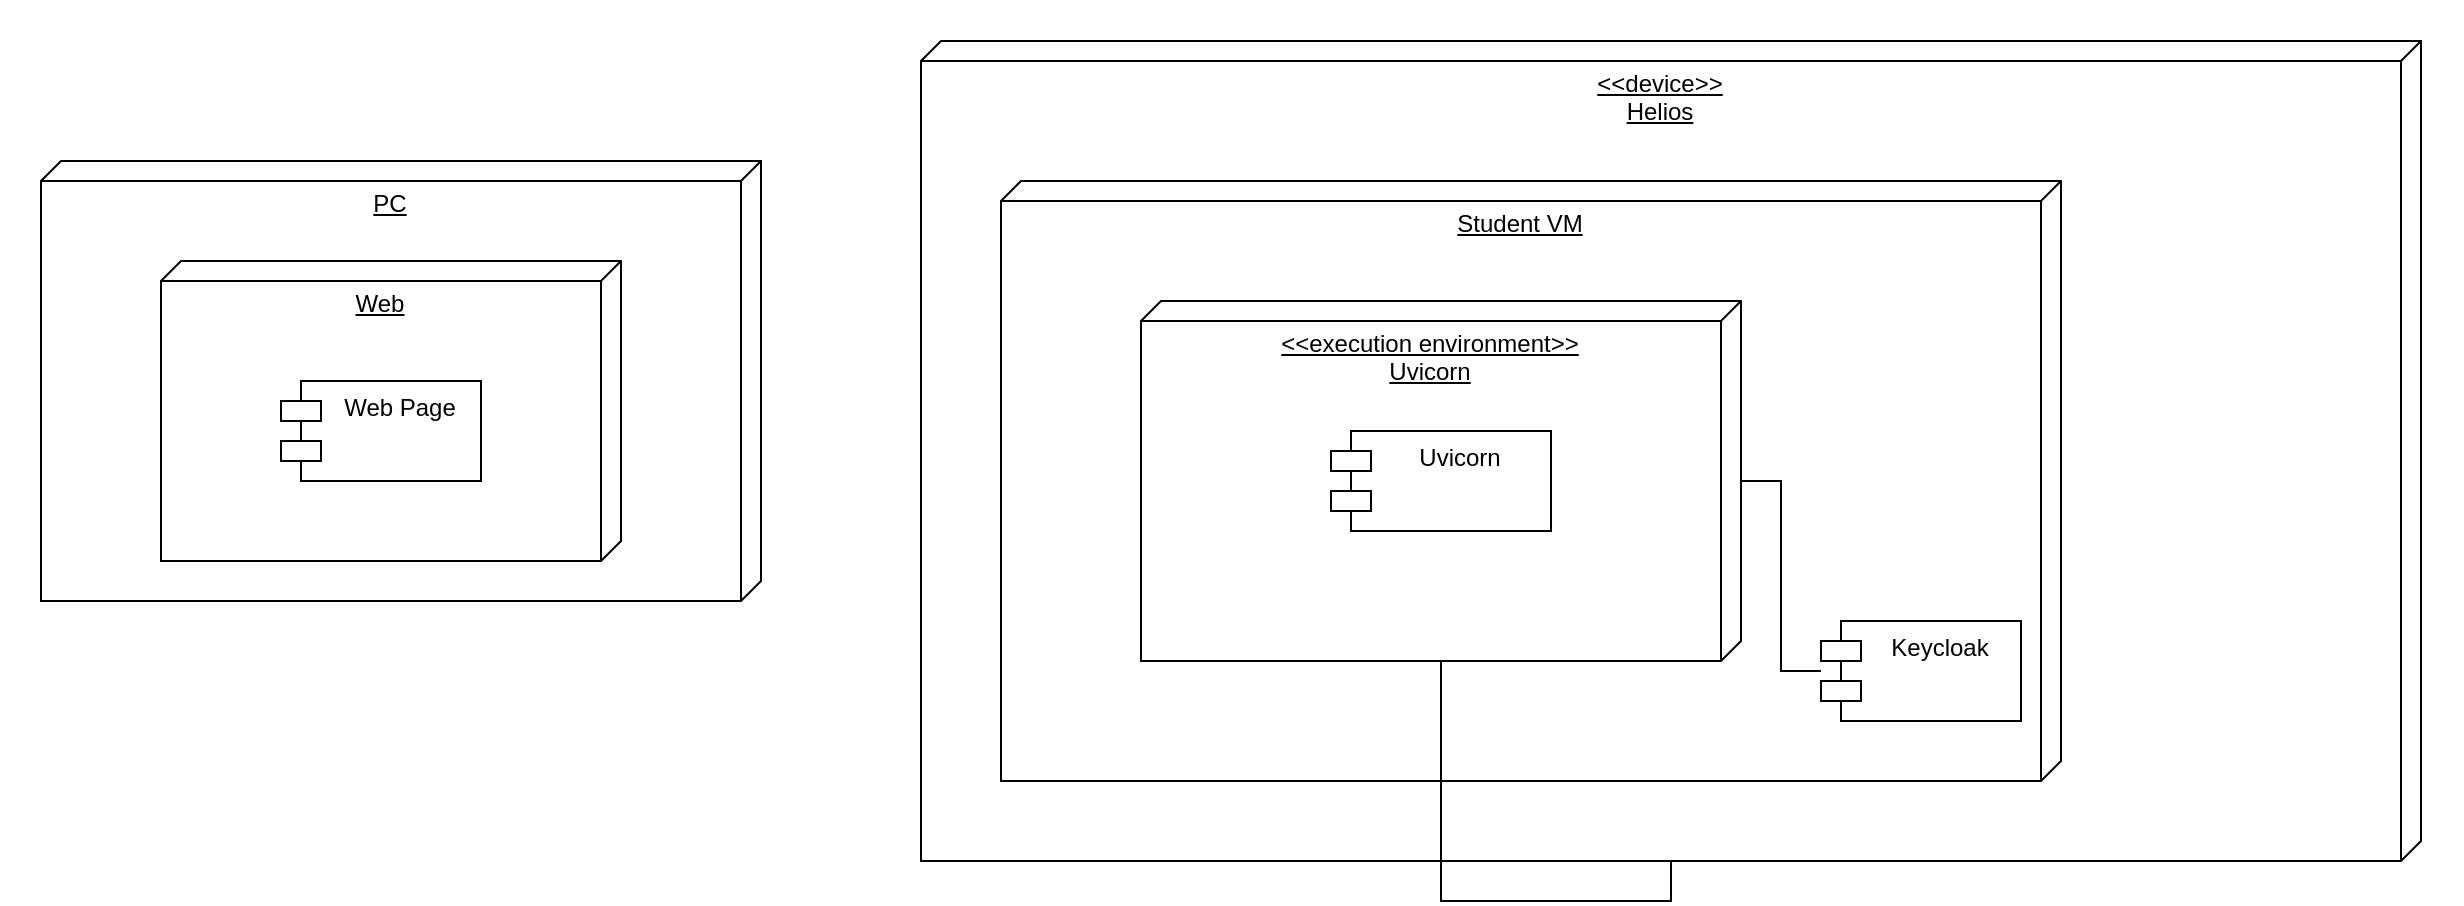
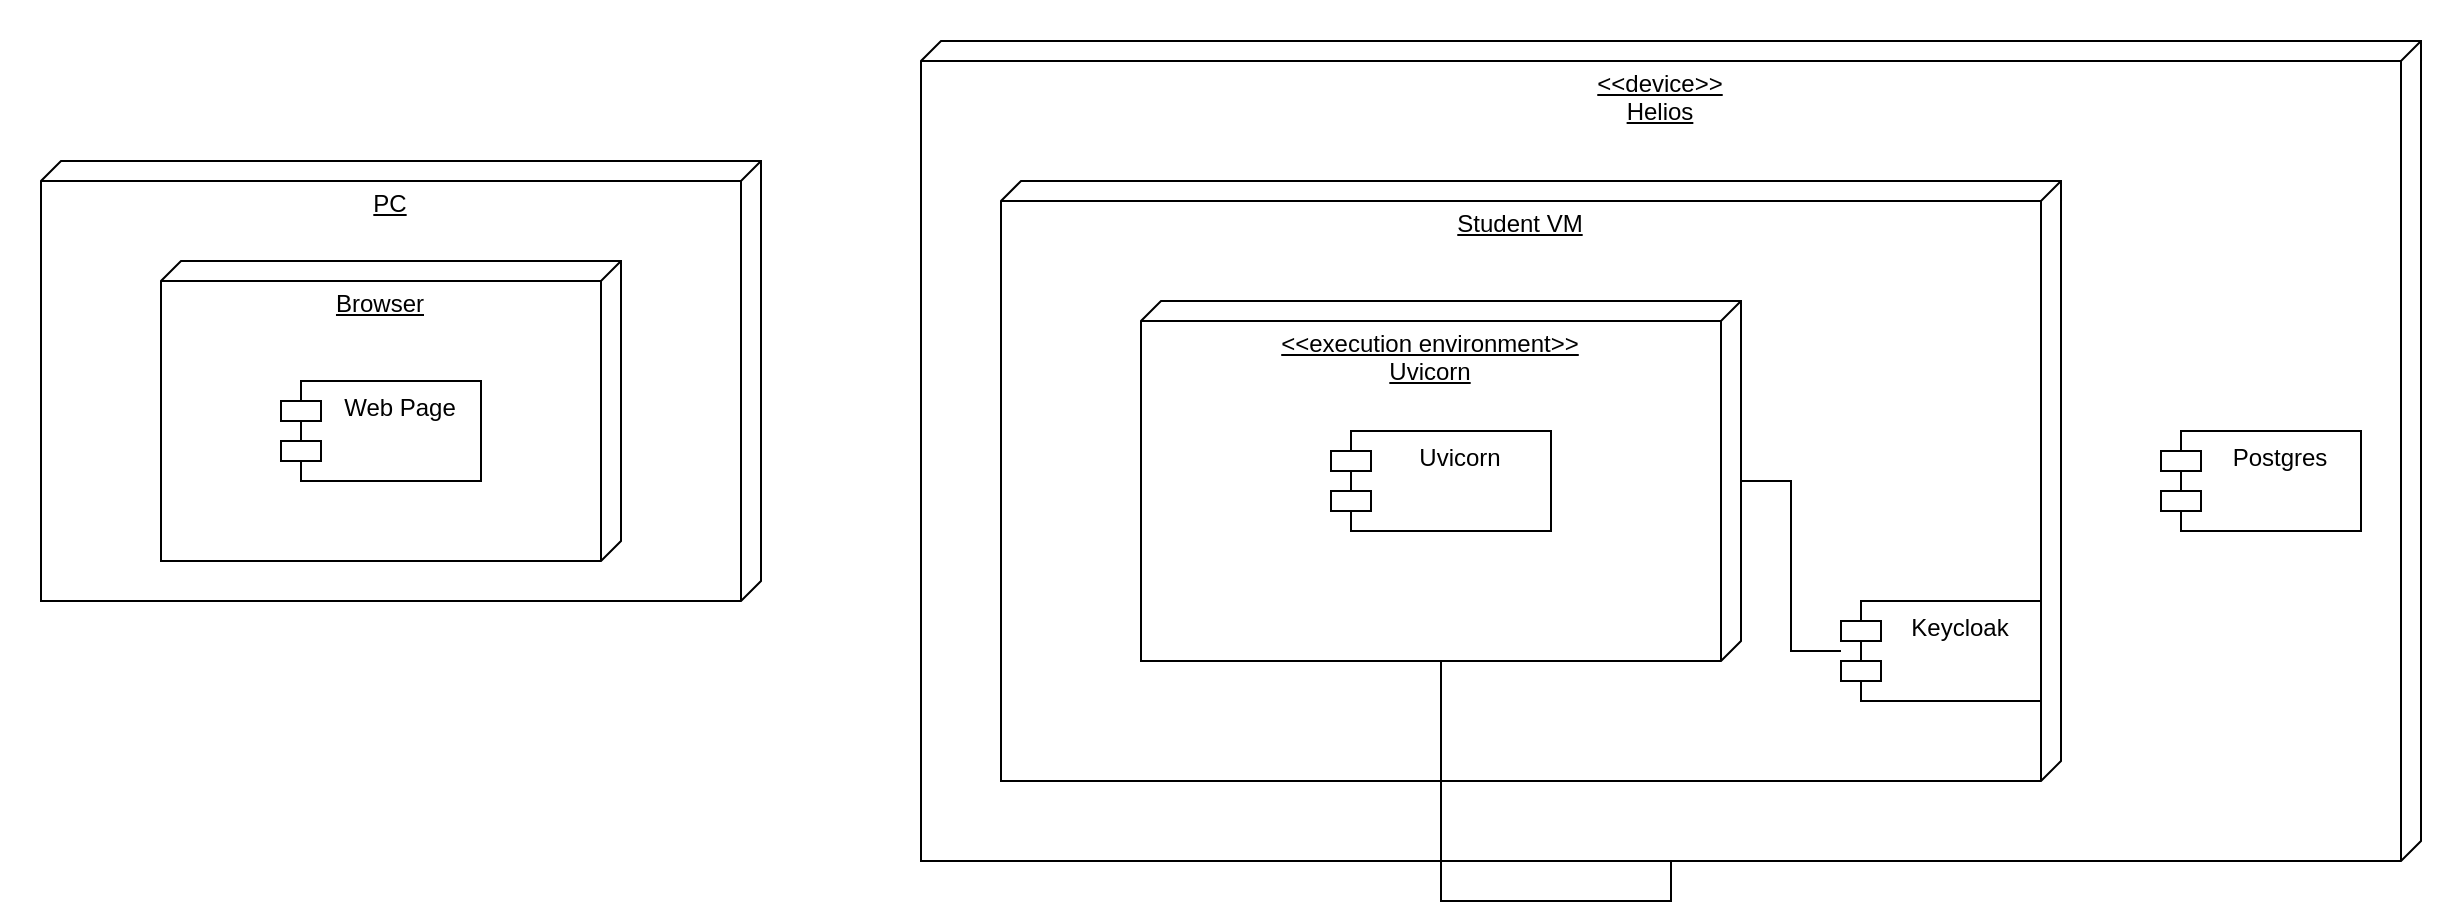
node "Web": label "Web" -> "Browser"
node "Postgres": added
node "Keycloak": moved (1921, 671) -> (1941, 651)
